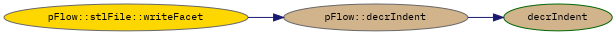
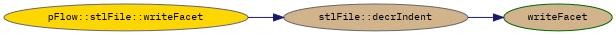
node "pFlow::decrIndent": label "pFlow::decrIndent" -> "stlFile::decrIndent"
node "decrIndent": label "decrIndent" -> "writeFacet"
